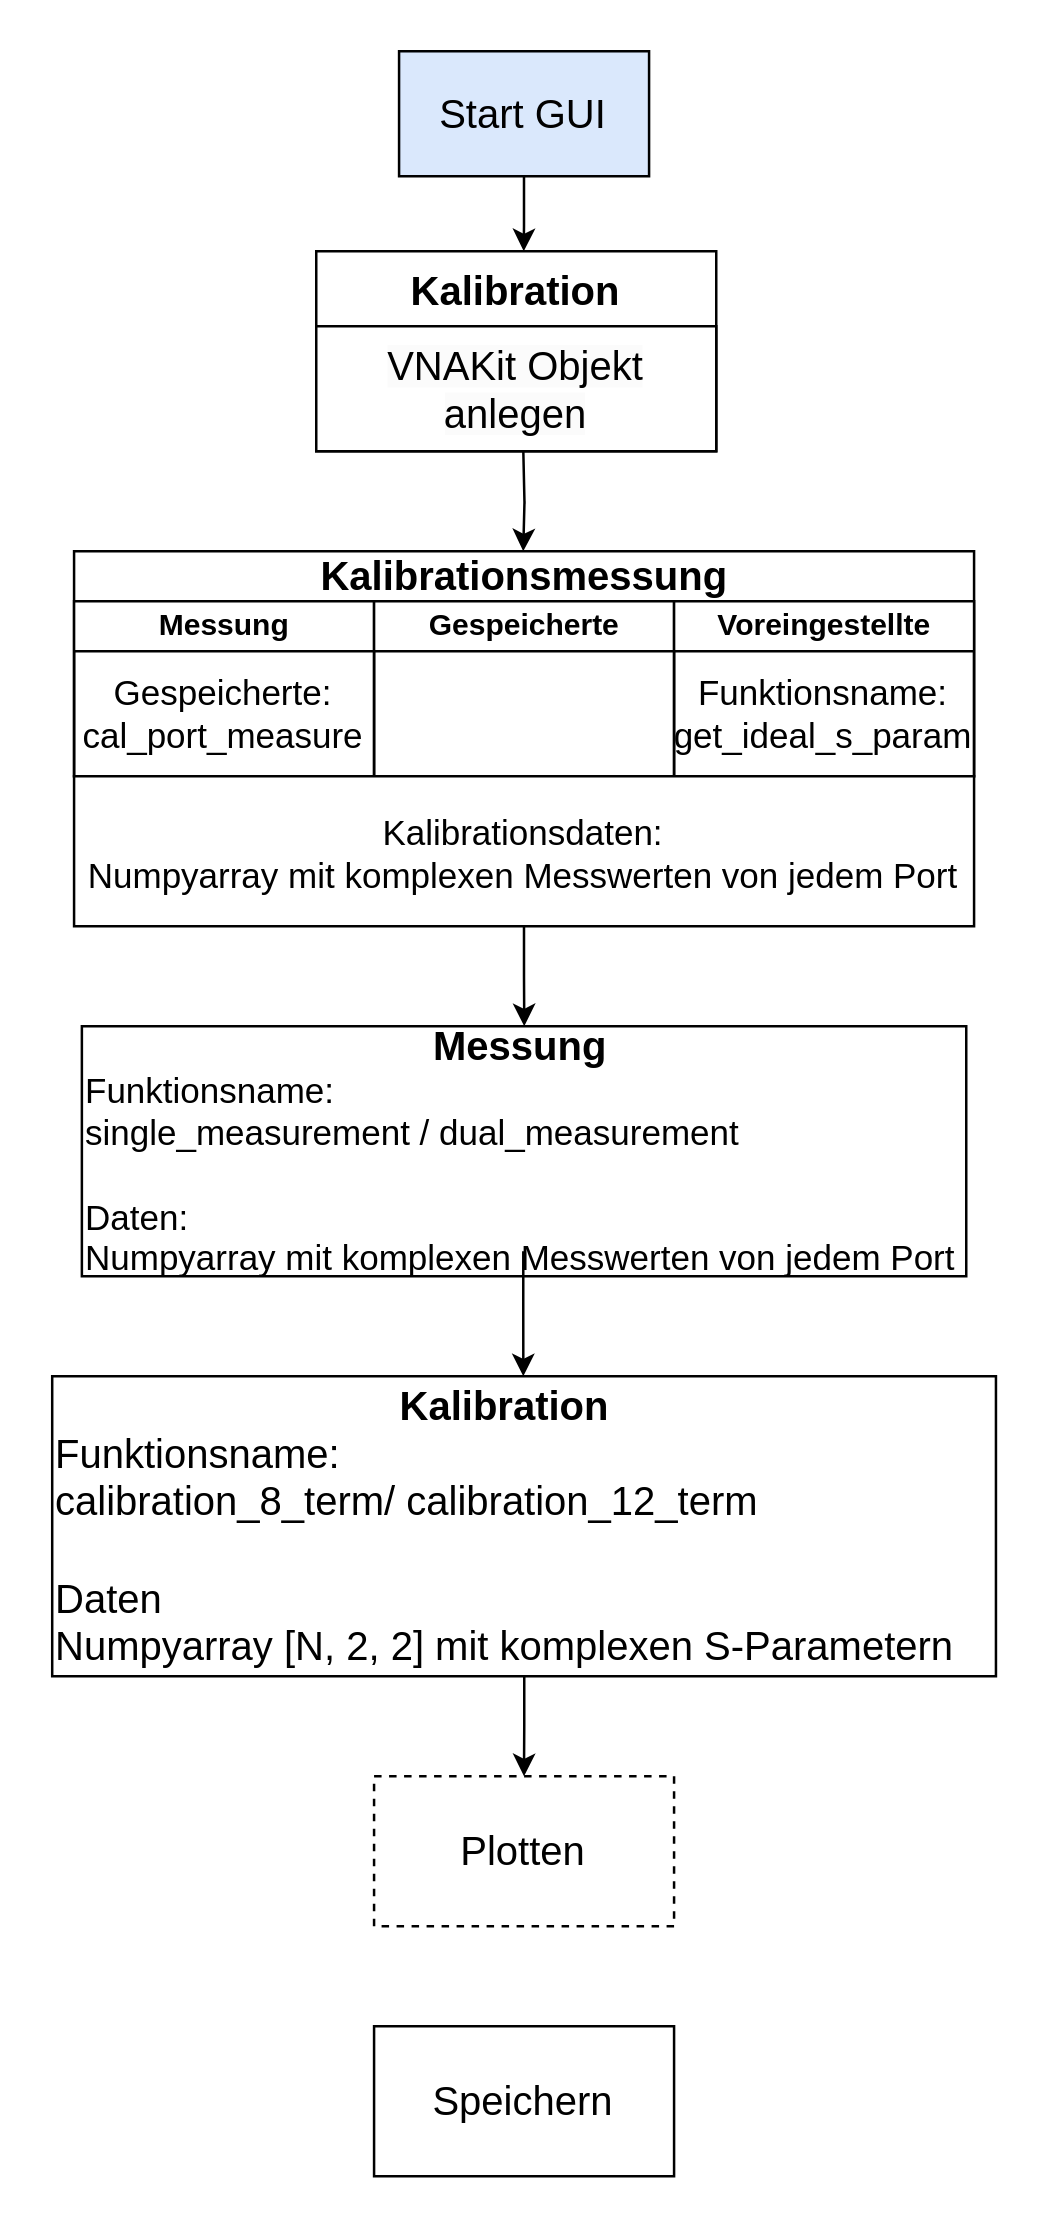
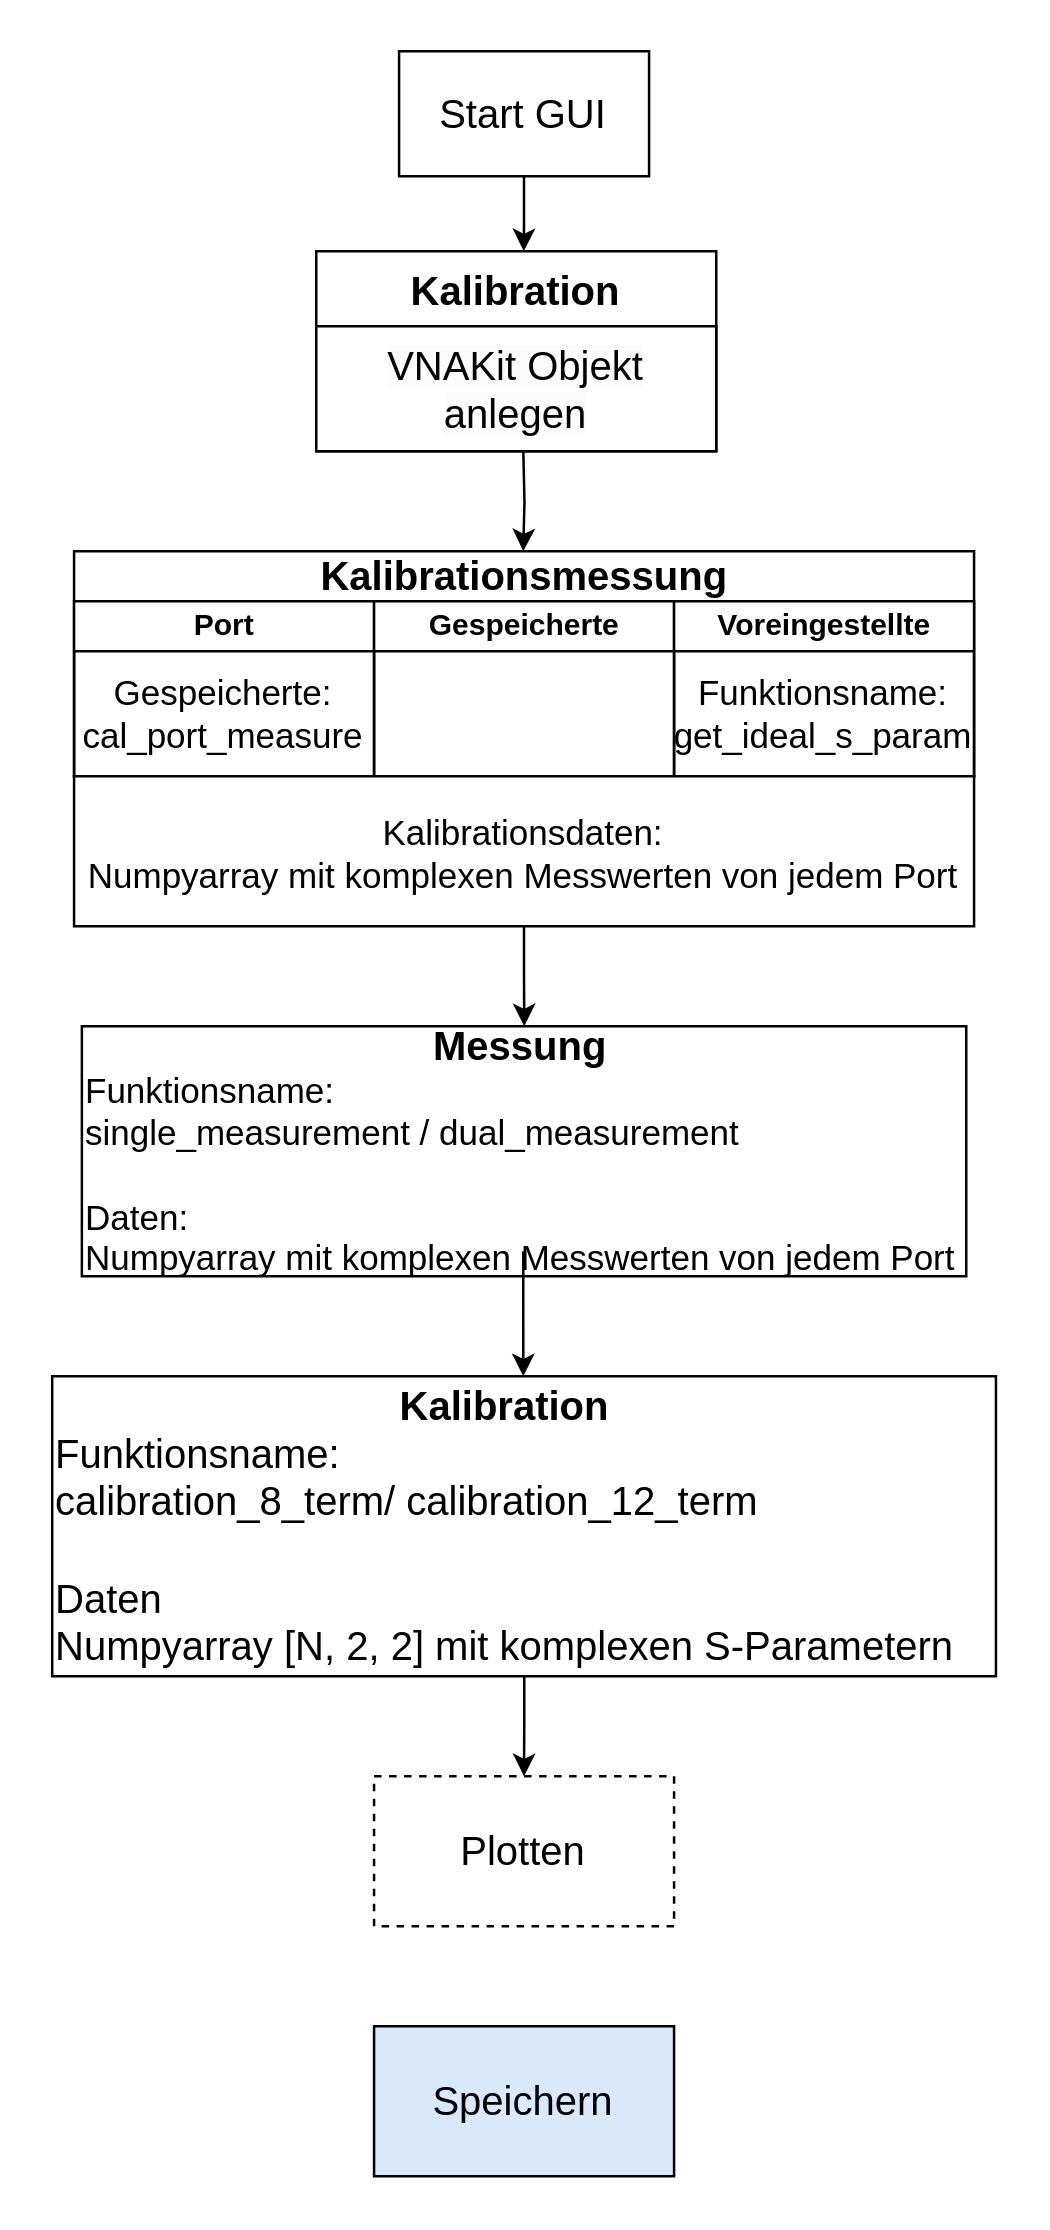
node "Start GUI": fillcolor #dae8fc -> #ffffff
node "Messung": label "Messung" -> "Port"
node "Speichern": fillcolor #ffffff -> #dae8fc
